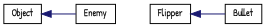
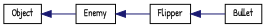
edge "Flipper" -> "Enemy": added
